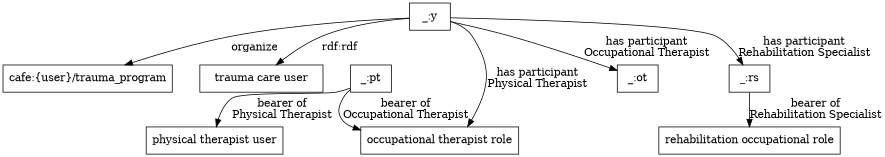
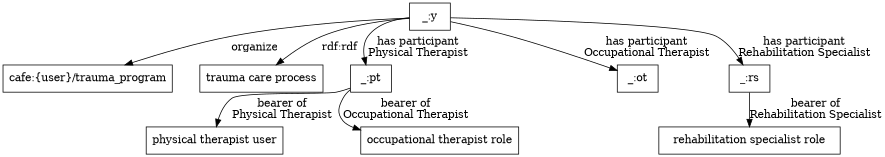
edge "_:y" -> "occupational therapist role": now "_:y" -> "_:pt"
node "trauma care user": label "trauma care user" -> "trauma care process"
node "rehabilitation occupational role": label "rehabilitation occupational role" -> "rehabilitation specialist role"
